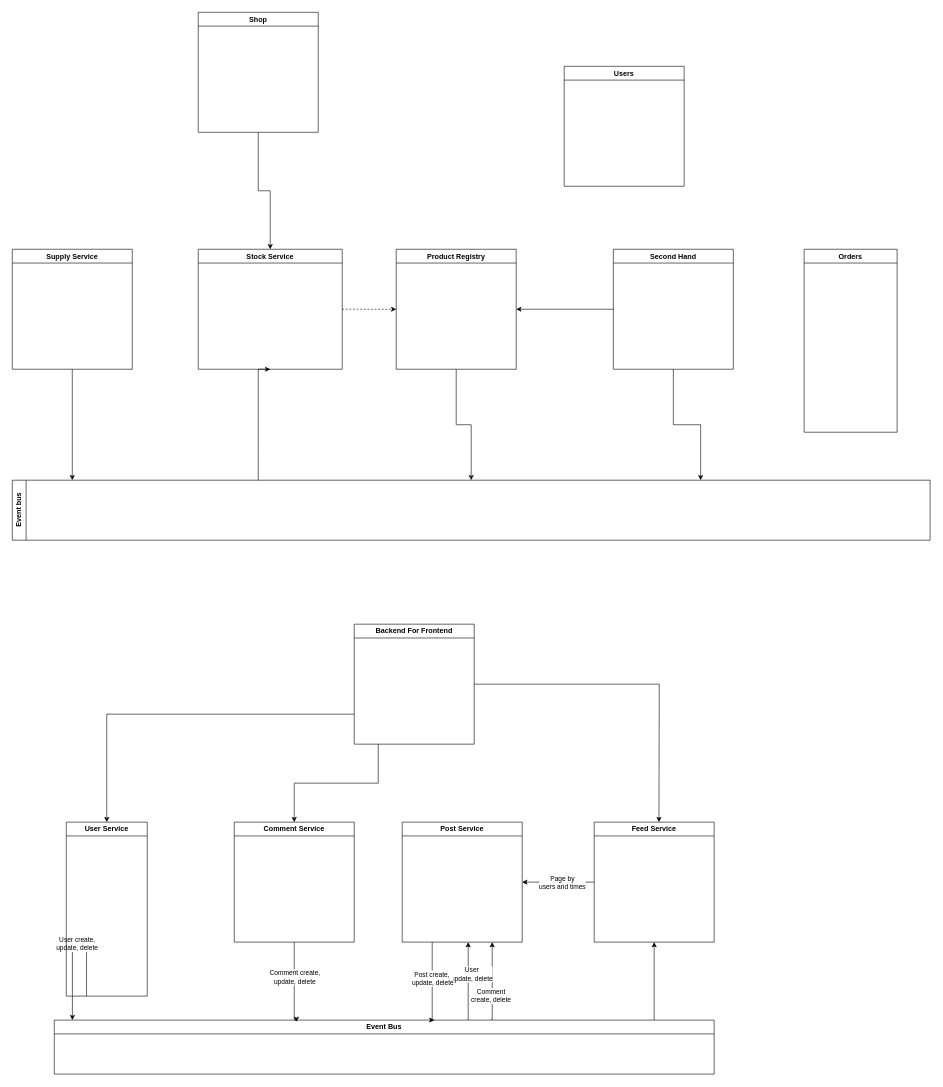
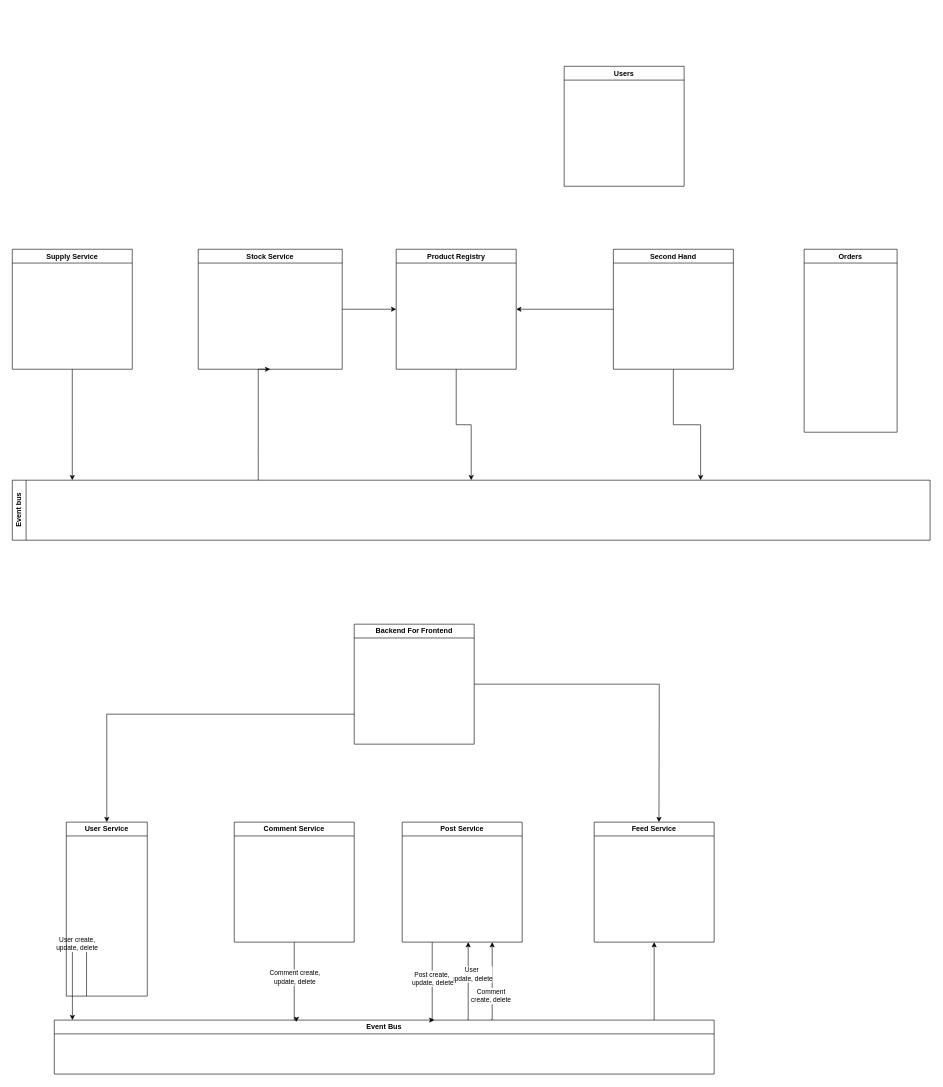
node "Shop": removed
edge "Shop" -> "Stock Service": removed
edge "Stock Service" -> "Product Registry": style dashed -> solid
edge "Backend For Frontend" -> "Comment Service": removed
edge "Feed Service" -> "Post Service": removed, label "Page by users and times"
